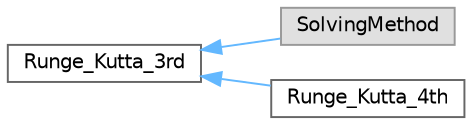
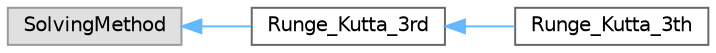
edge "SolvingMethod" -> "Runge_Kutta_3rd": reversed
node "Runge_Kutta_4th": label "Runge_Kutta_4th" -> "Runge_Kutta_3th"
